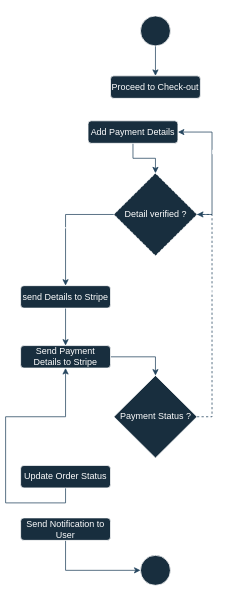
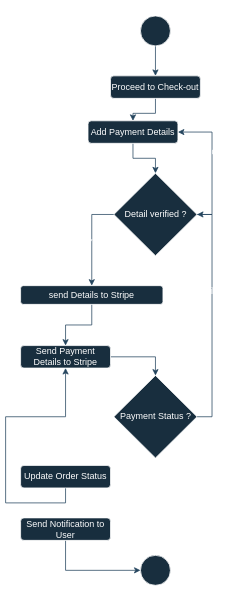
edge "Proceed to Check-out" -> "Add Payment Details": added
node "Detail verified ?": style dashed -> solid
node "send Details to Stripe": size 90x23 -> 143x19
edge "Payment Status ?" -> "Detail verified ?": style dashed -> solid
